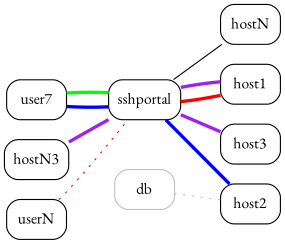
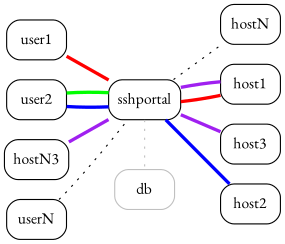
node "user1": added
edge "hostN" -- "sshportal": style solid -> dotted
node "user7": label "user7" -> "user2"
edge "sshportal" -- "userN": color red -> black
edge "db" -- "host2": now "db" -- "sshportal"
